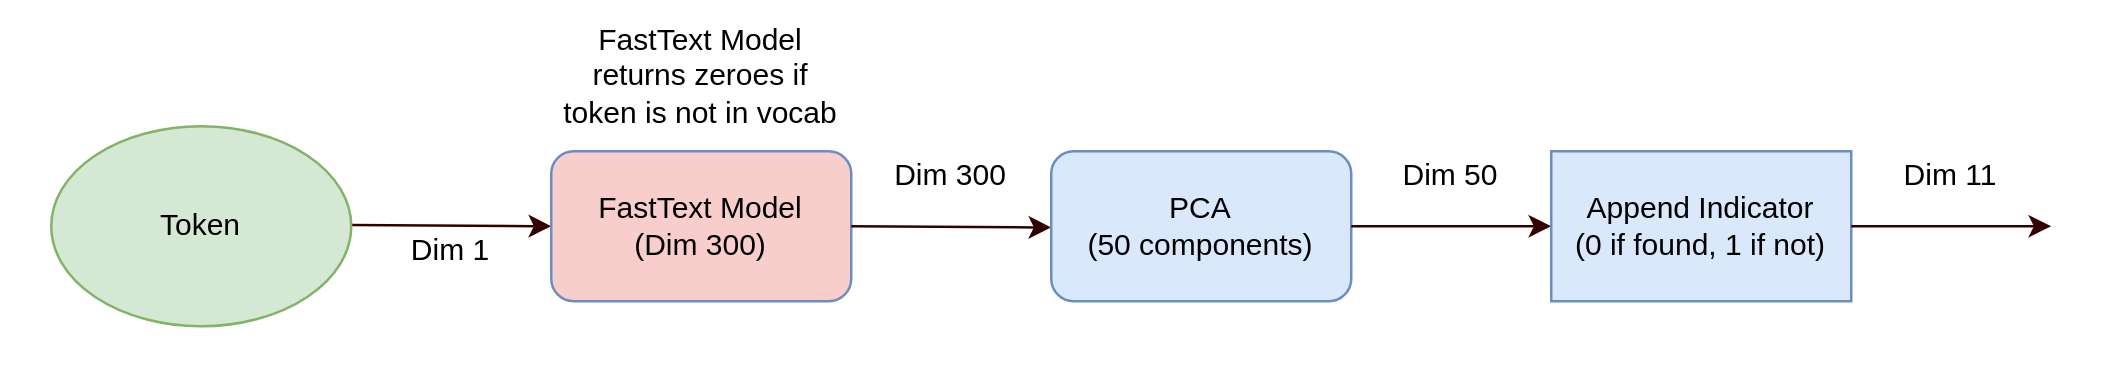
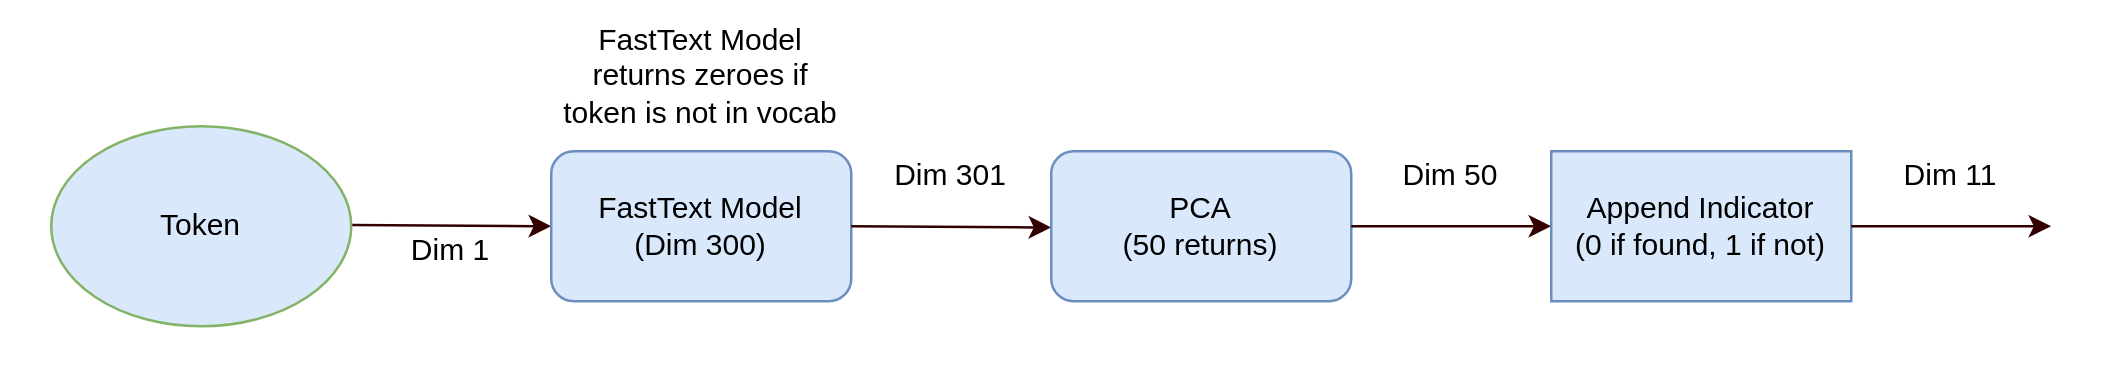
node "Dim 300": label "Dim 300" -> "Dim 301"
node "Token": fillcolor #d5e8d4 -> #dae8fc
node "FastText Model (Dim 300)": fillcolor #f8cecc -> #dae8fc
node "PCA (50 components)": label "PCA (50 components)" -> "PCA (50 returns)"
